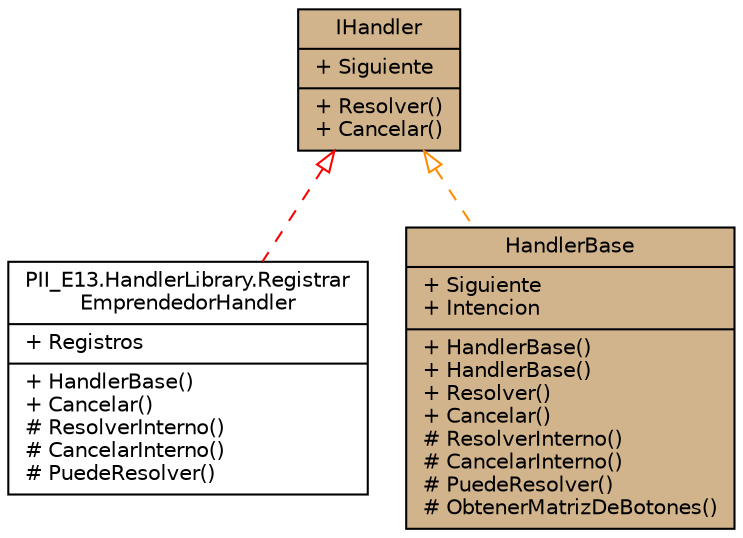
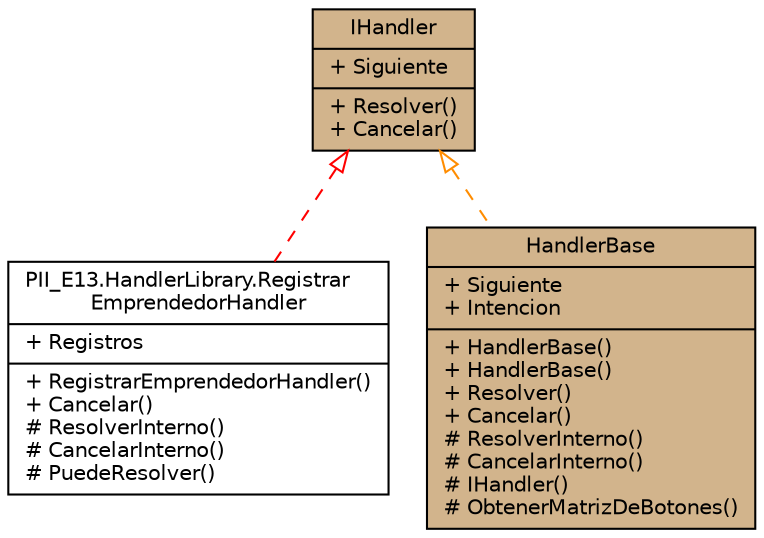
node "PII_E13.HandlerLibrary.Registrar": text "+ HandlerBase()" -> "+ RegistrarEmprendedorHandler()"
node "HandlerBase": text "# PuedeResolver()" -> "# IHandler()"
